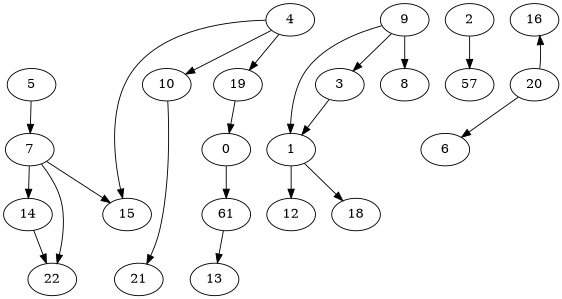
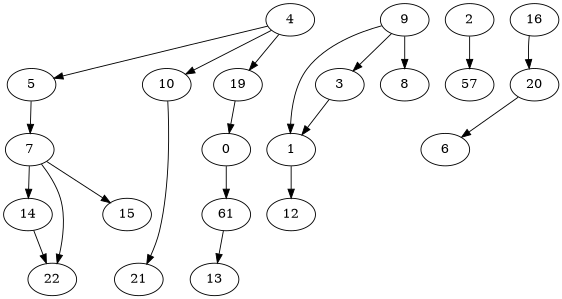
edge "20" -> "16": reversed
edge "4" -> "15": now "4" -> "5"
node "18": removed
